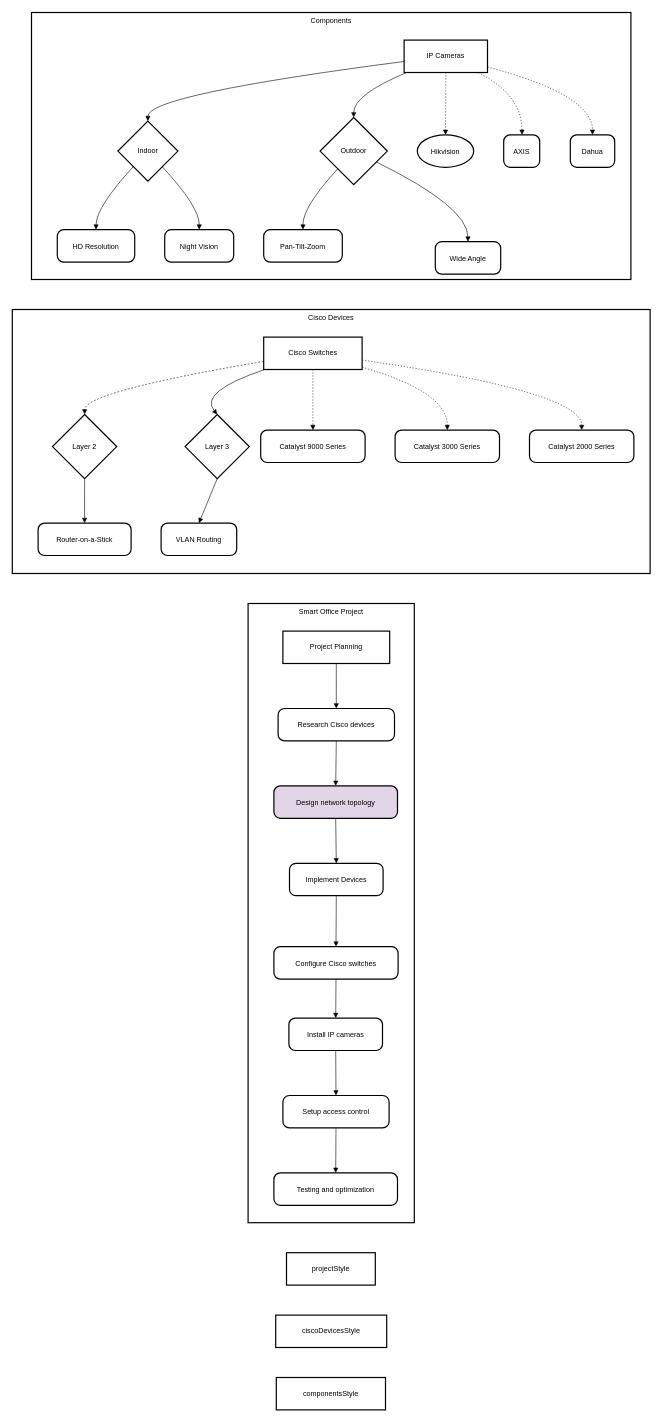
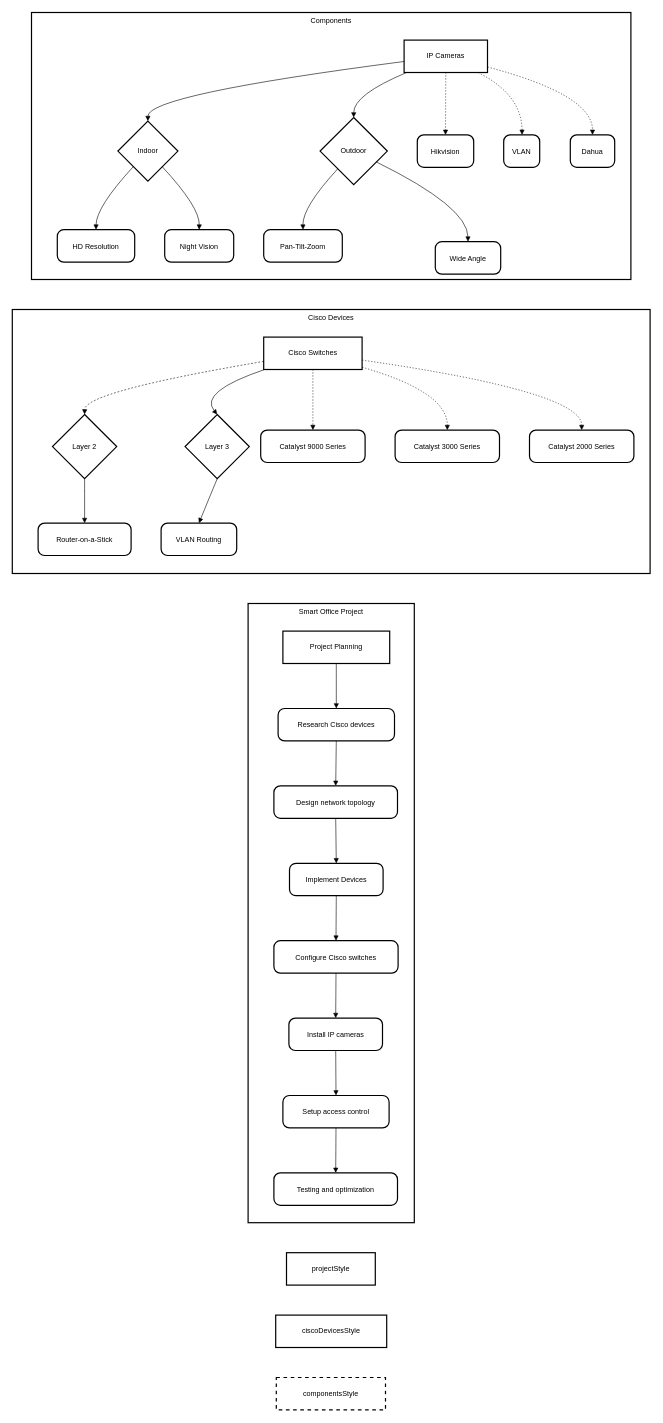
node "Hikvision": shape ellipse -> rounded rectangle
node "AXIS": label "AXIS" -> "VLAN"
node "Design network topology": fillcolor #e1d5e7 -> #ffffff
node "Configure Cisco switches": moved (336, 963) -> (336, 957)
node "componentsStyle": style solid -> dashed
